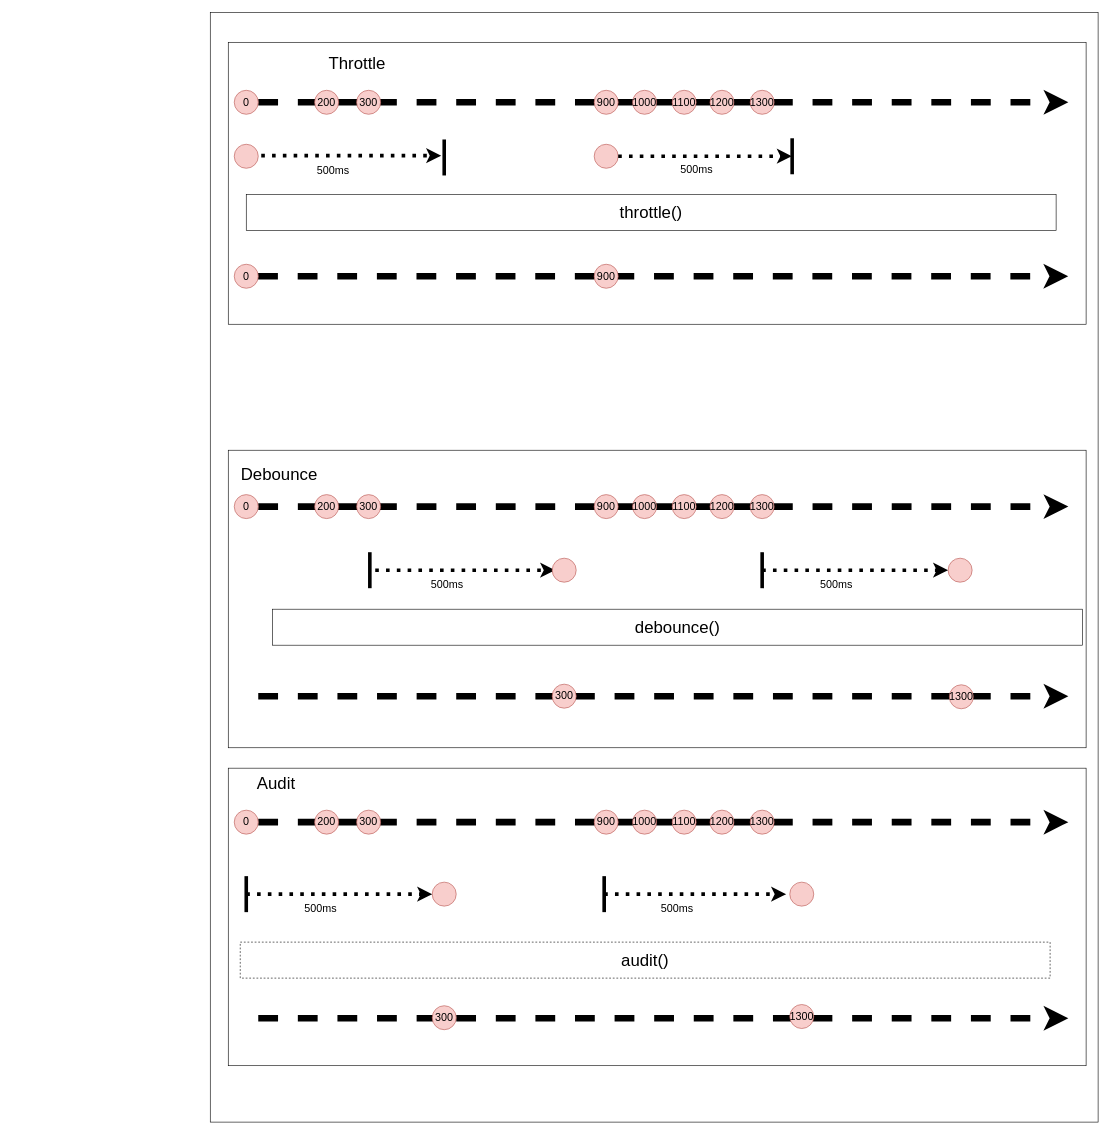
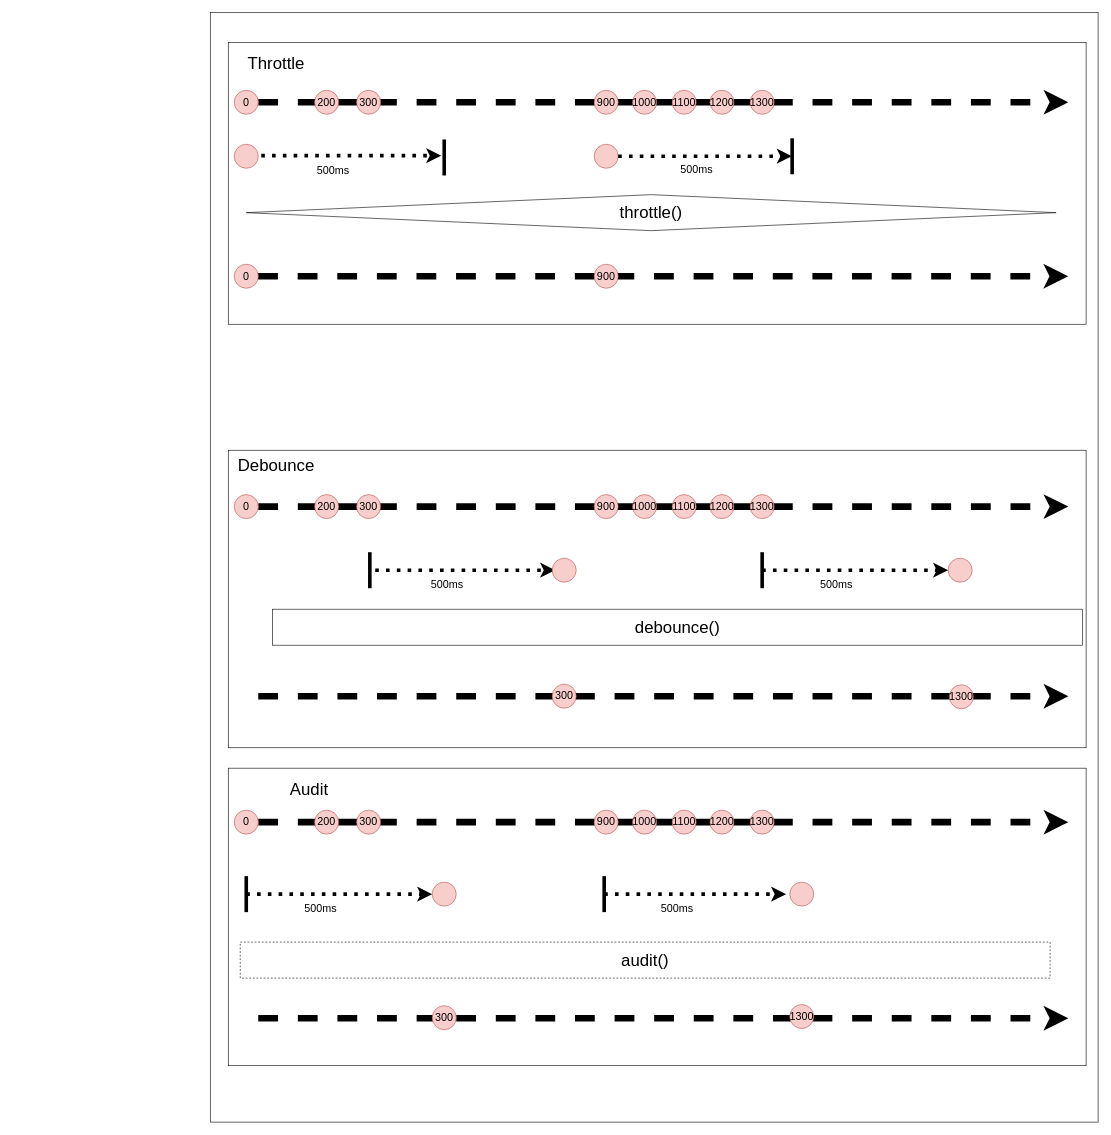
node "Throttle": moved (357, 63) -> (276, 63)
node "throttle()": shape rectangle -> diamond
node "Debounce": moved (279, 474) -> (276, 465)
node "Audit": moved (276, 783) -> (309, 789)
